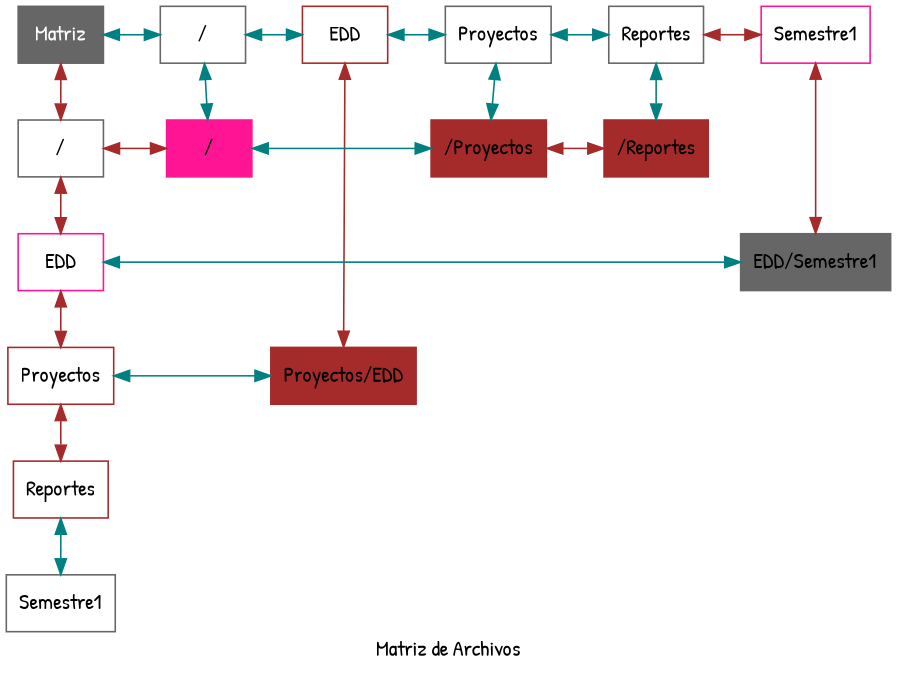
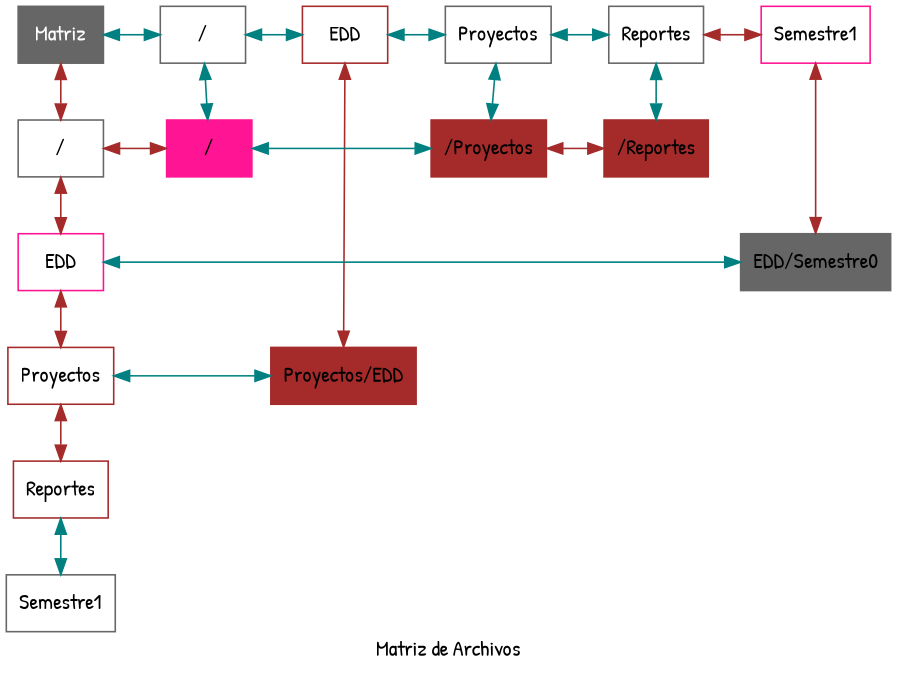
node "EDD/Semestre1": label "EDD/Semestre1" -> "EDD/Semestre0"
